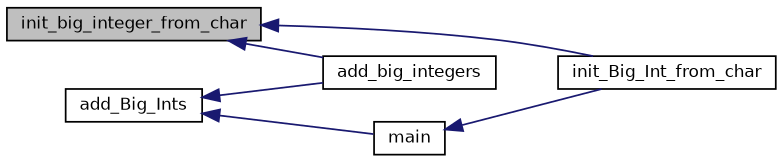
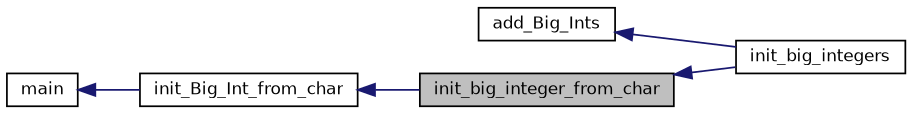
edge "init_Big_Int_from_char" -> "init_big_integer_from_char": reversed
node "add_big_integers": label "add_big_integers" -> "init_big_integers"
edge "main" -> "add_Big_Ints": removed
